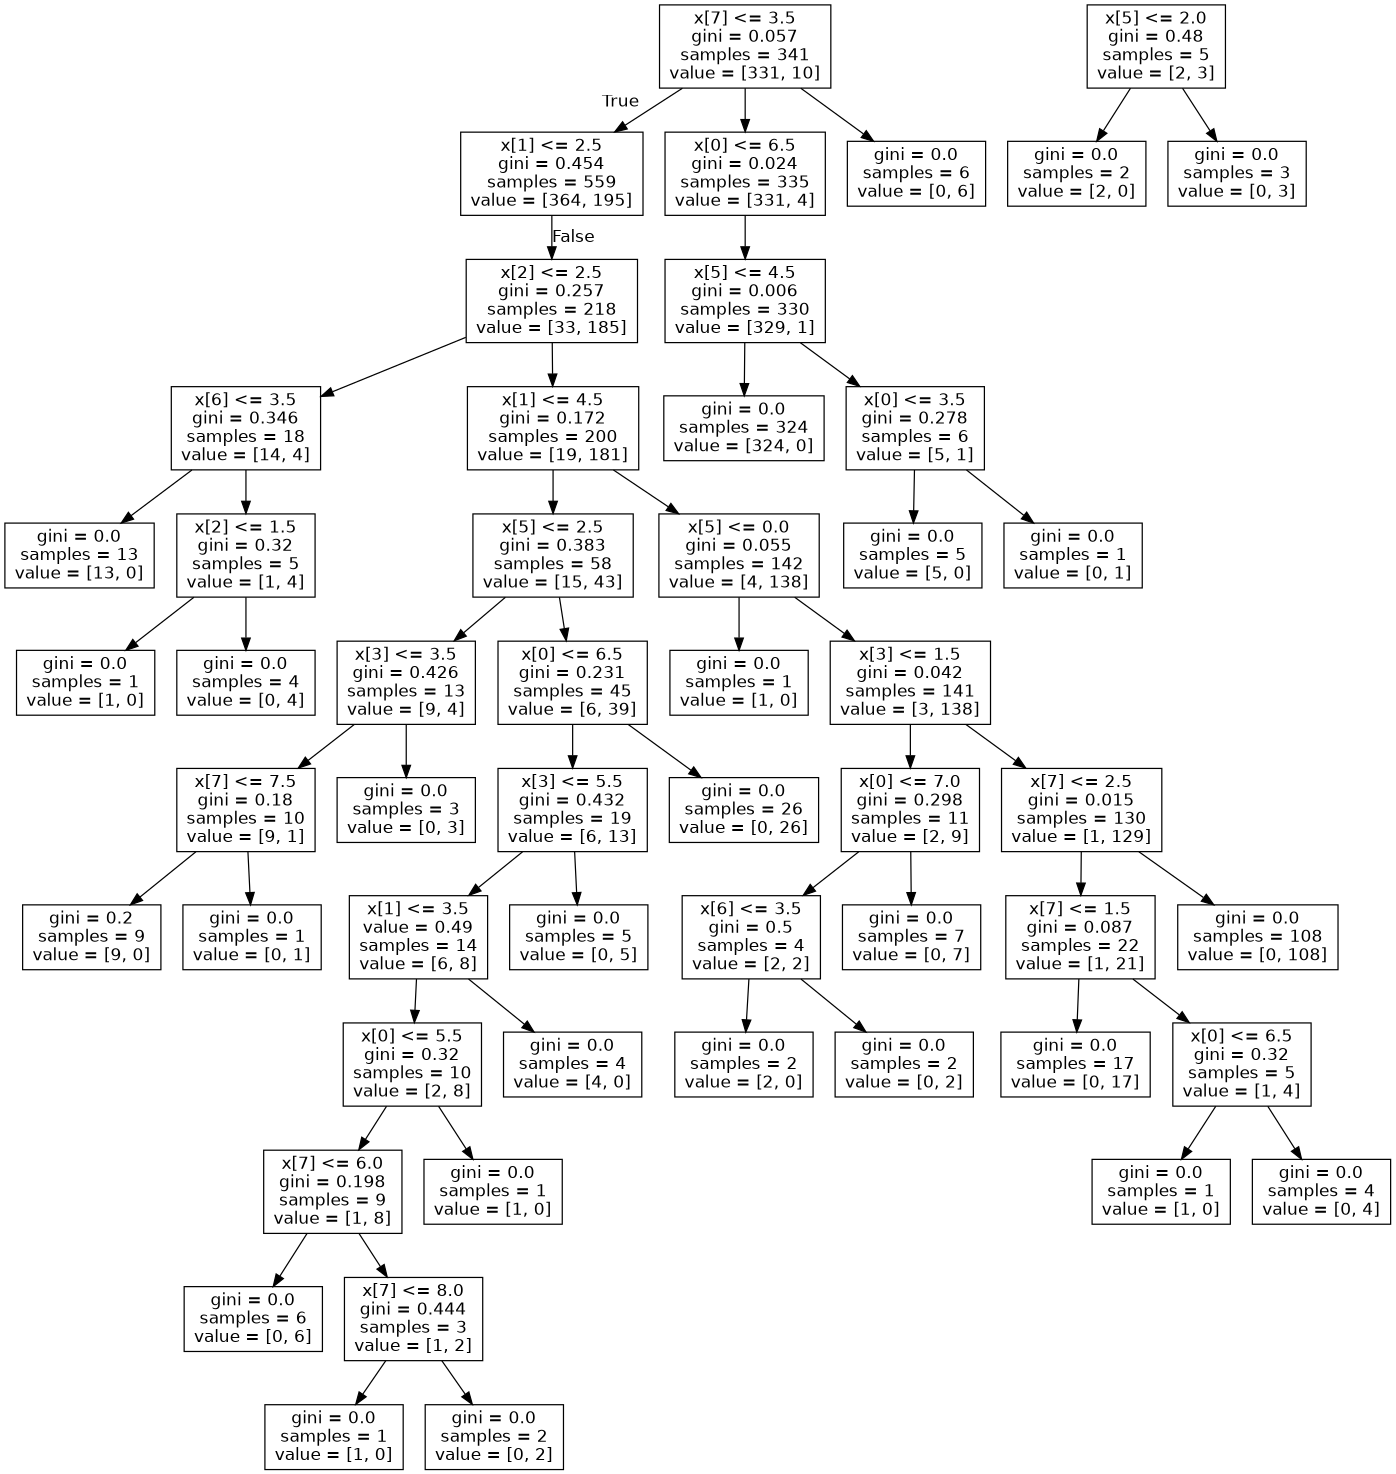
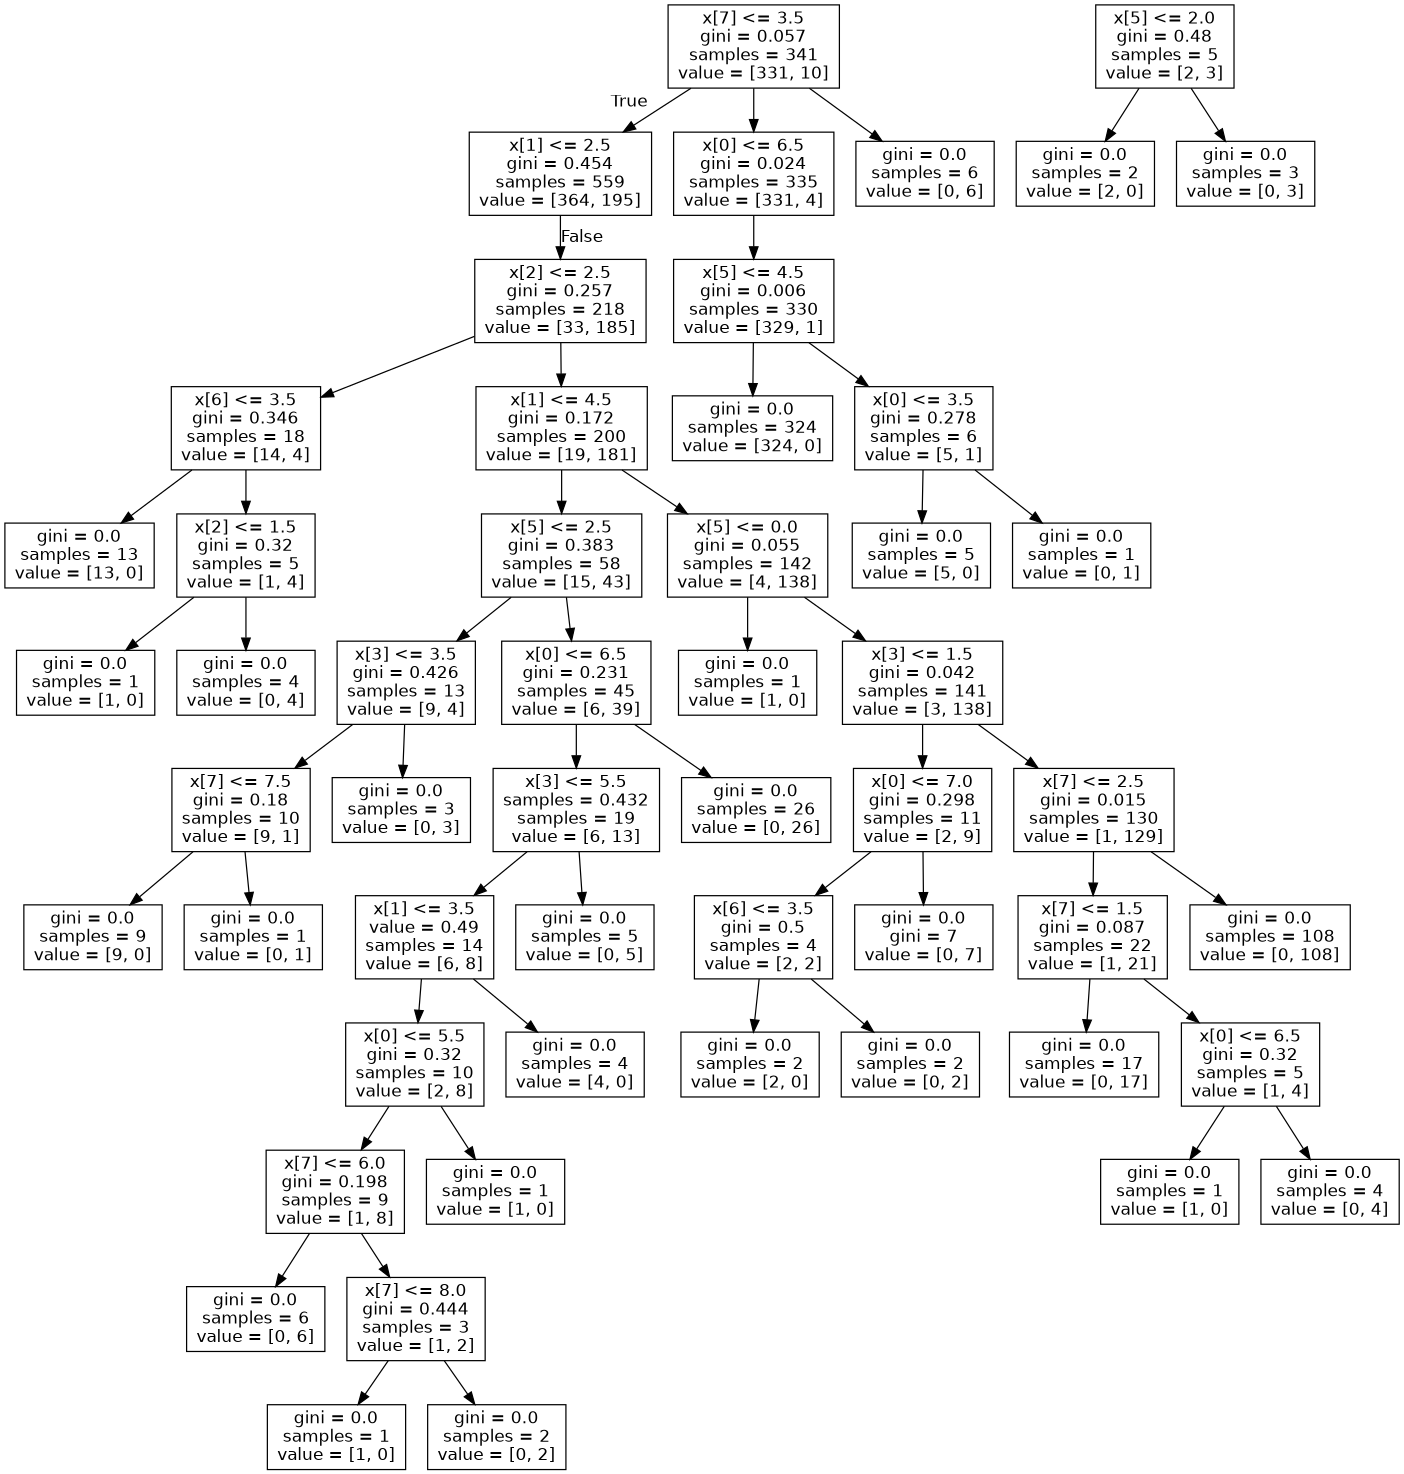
node "x[3] <= 5.5 gini = 0.432 samples = 19 value = [6, 13]": label "x[3] <= 5.5 gini = 0.432 samples = 19 value = [6, 13]" -> "x[3] <= 5.5 samples = 0.432 samples = 19 value = [6, 13]"
node "gini = 0.2 samples = 9 value = [9, 0]": label "gini = 0.2 samples = 9 value = [9, 0]" -> "gini = 0.0 samples = 9 value = [9, 0]"
node "gini = 0.0 samples = 7 value = [0, 7]": label "gini = 0.0 samples = 7 value = [0, 7]" -> "gini = 0.0 gini = 7 value = [0, 7]"
